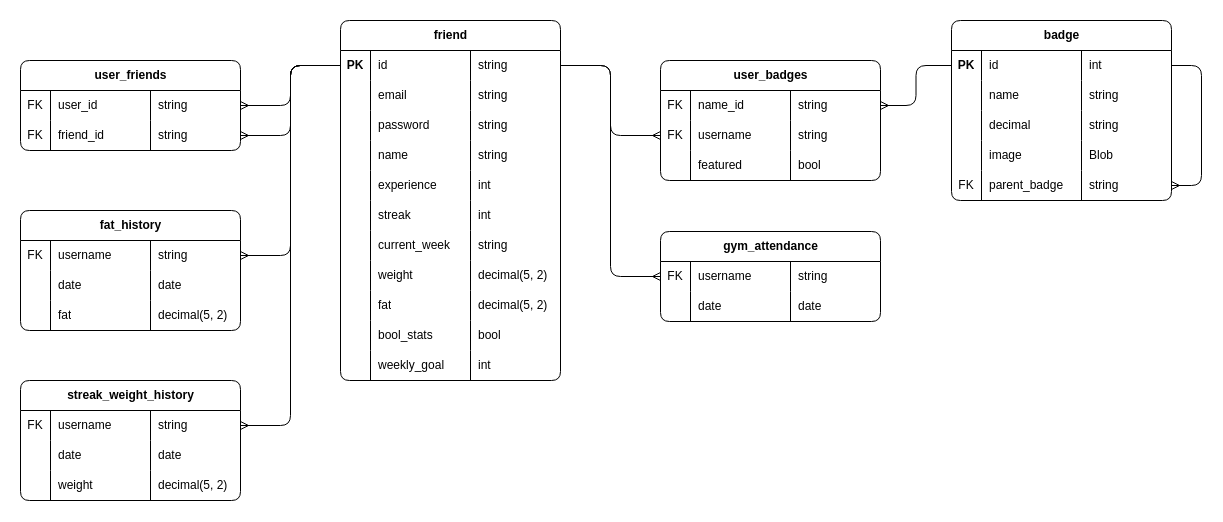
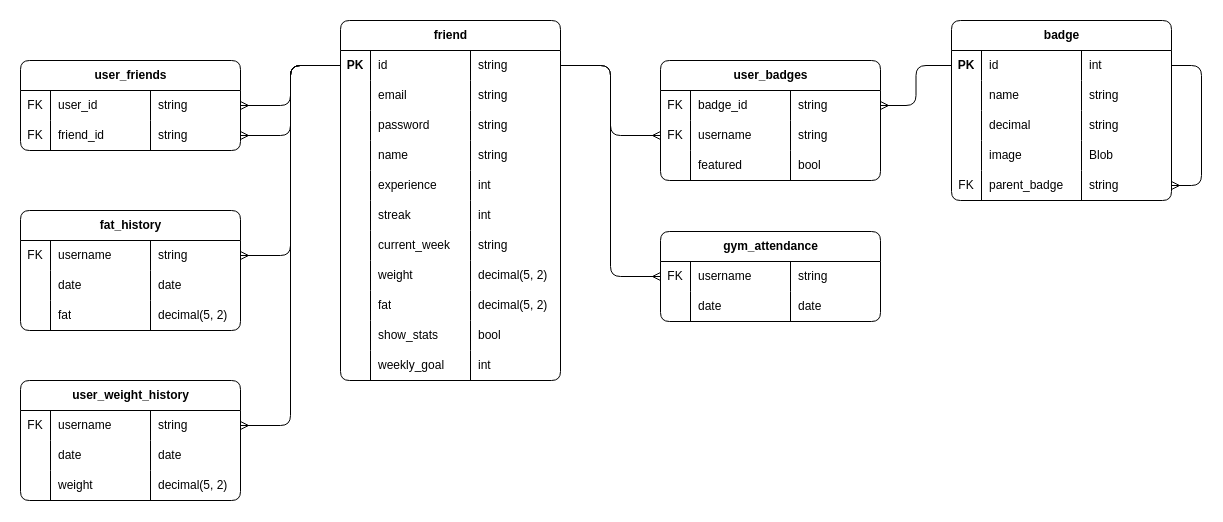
node "name_id": label "name_id" -> "badge_id"
node "bool_stats": label "bool_stats" -> "show_stats"
node "streak_weight_history": label "streak_weight_history" -> "user_weight_history"
